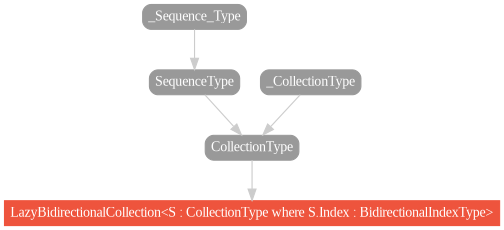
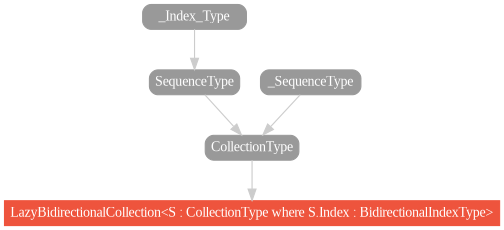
node "_Sequence_Type": label "_Sequence_Type" -> "_Index_Type"
node "_CollectionType": label "_CollectionType" -> "_SequenceType"
